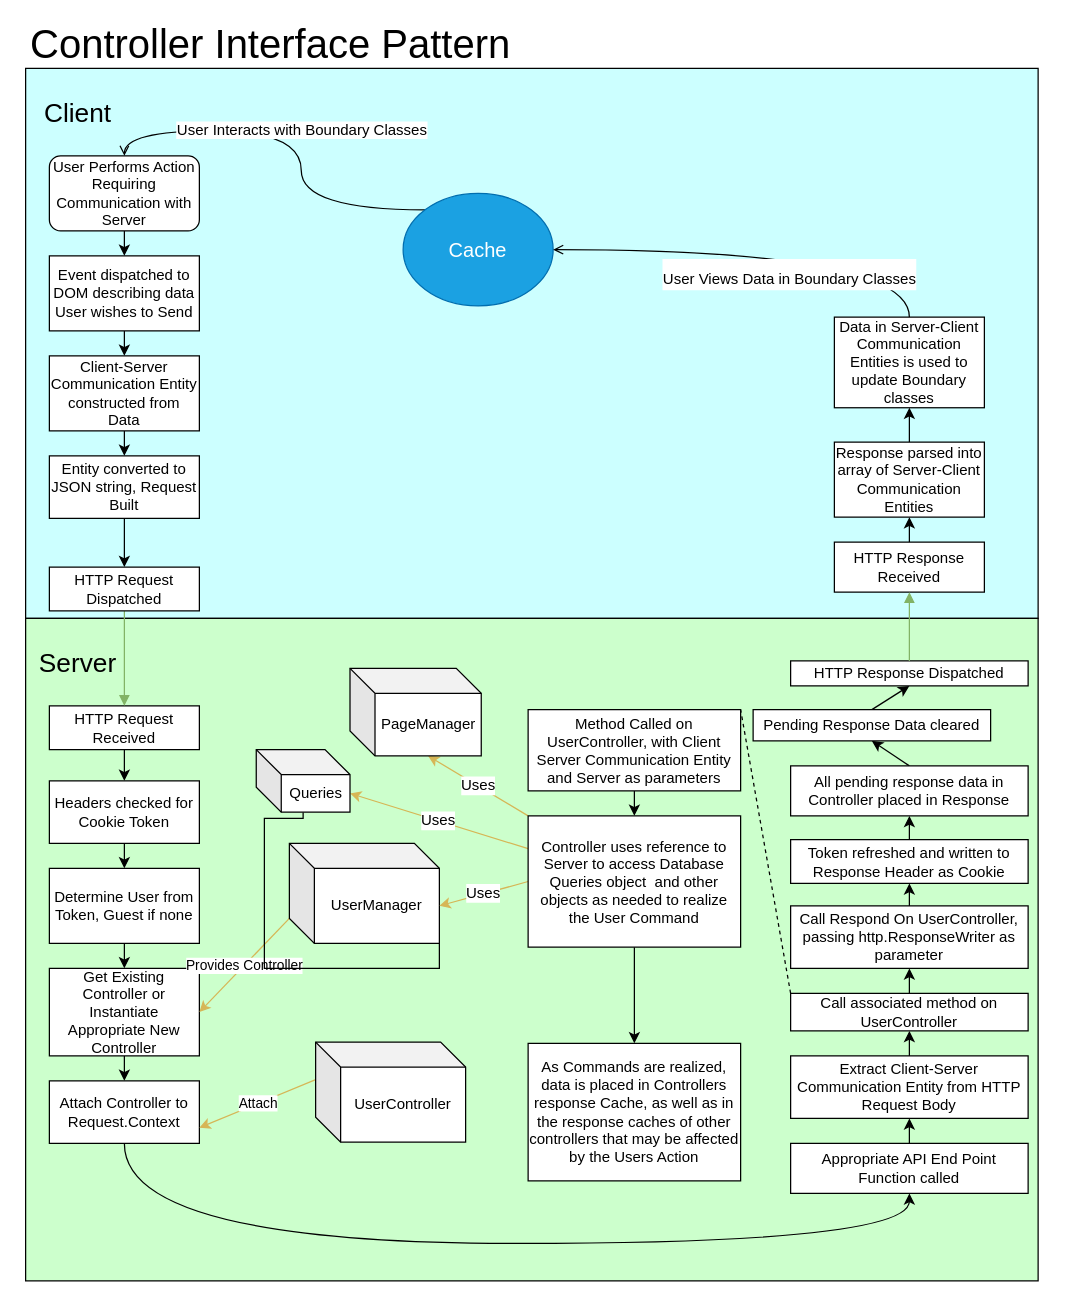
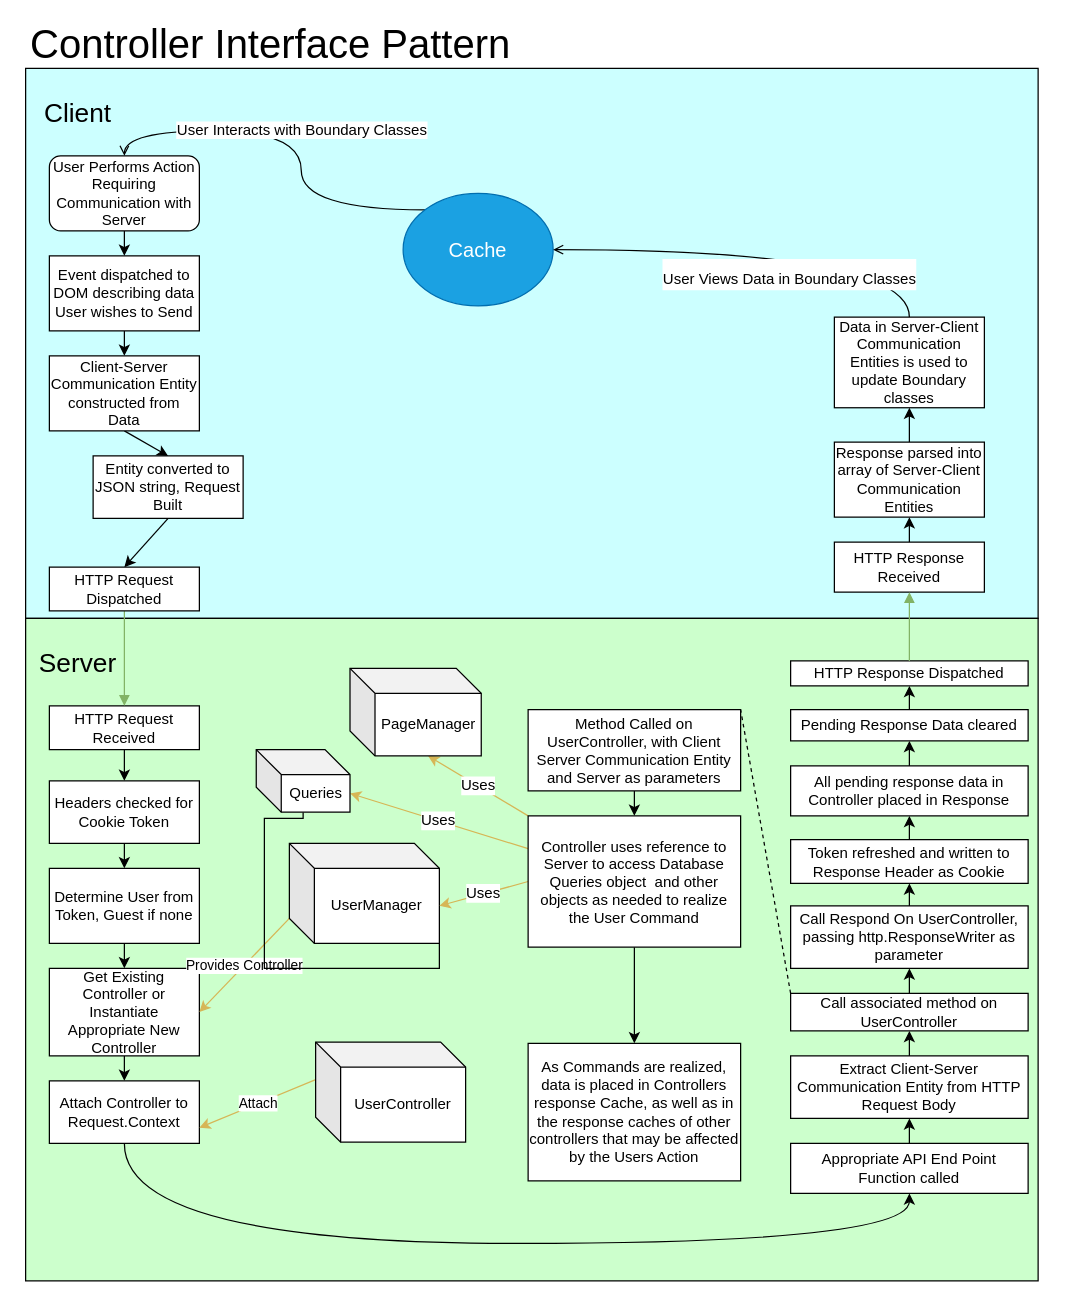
node "Entity converted to JSON string, Request Built": moved (124, 487) -> (168, 487)
node "Pending Response Data cleared": moved (872, 725) -> (909, 725)
